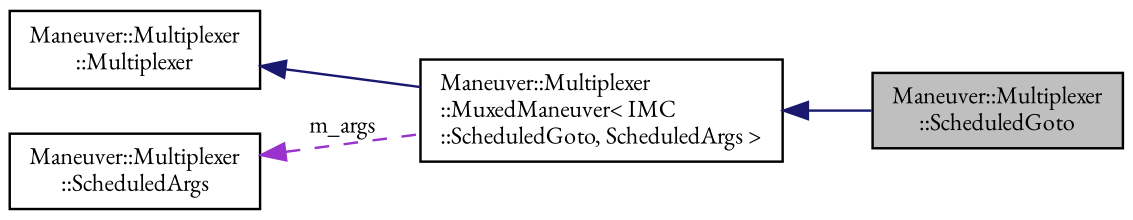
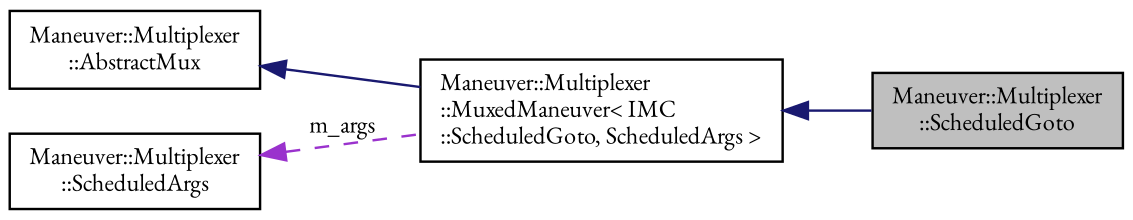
node "Maneuver::Multiplexer ::Multiplexer": label "Maneuver::Multiplexer ::Multiplexer" -> "Maneuver::Multiplexer ::AbstractMux"
